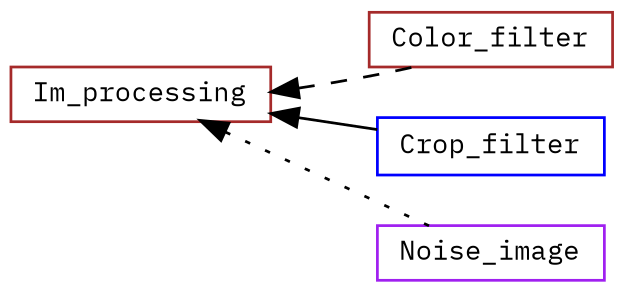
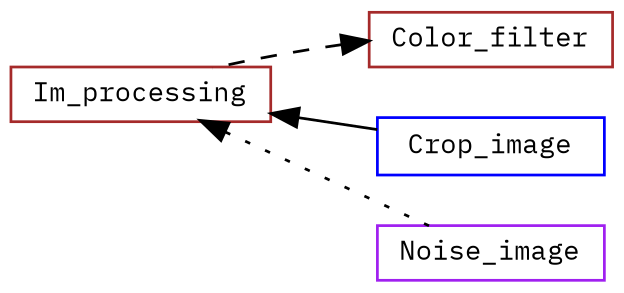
edge "Color_filter" -> "Im_processing": reversed
node "Crop_filter": label "Crop_filter" -> "Crop_image"
